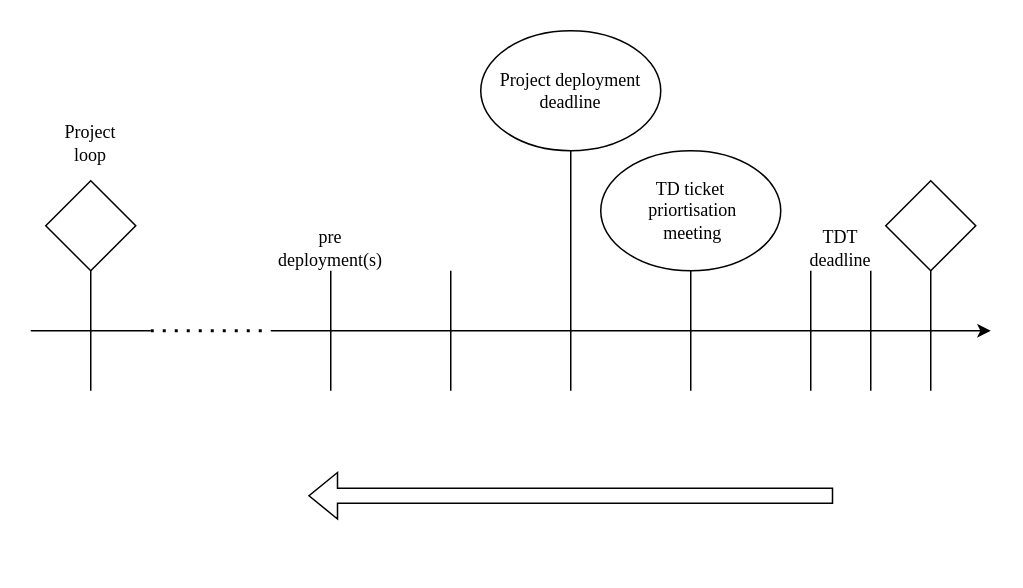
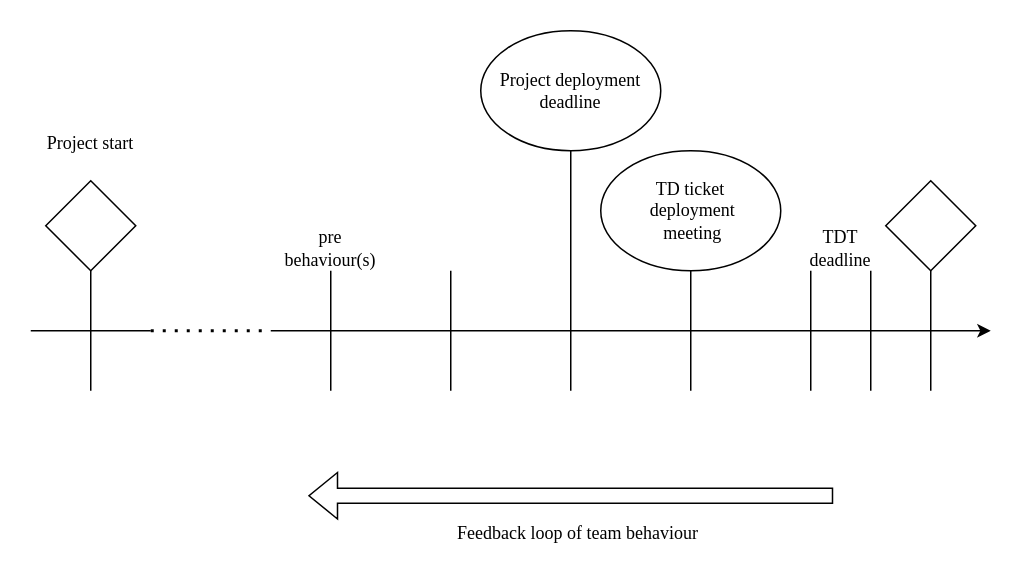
node "Project loop": label "Project loop" -> "Project start"
node "TD ticket priortisation meeting": label "TD ticket priortisation meeting" -> "TD ticket deployment meeting"
node "pre deployment(s)": label "pre deployment(s)" -> "pre behaviour(s)"
node "Feedback loop of team behaviour": added
